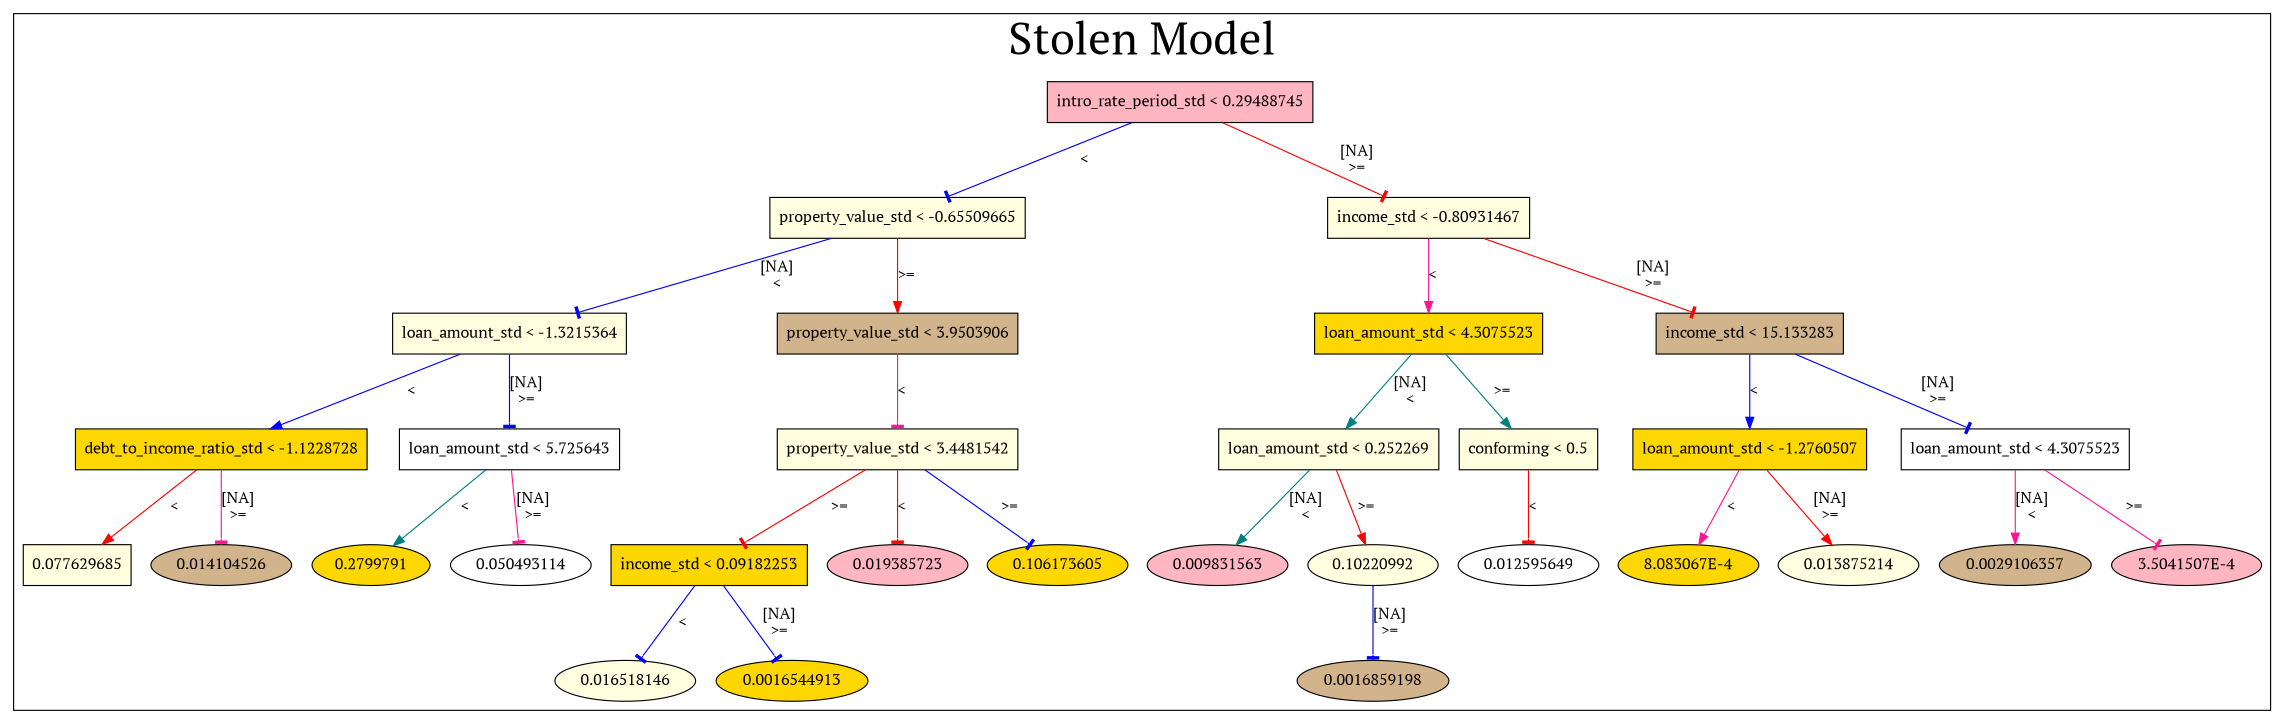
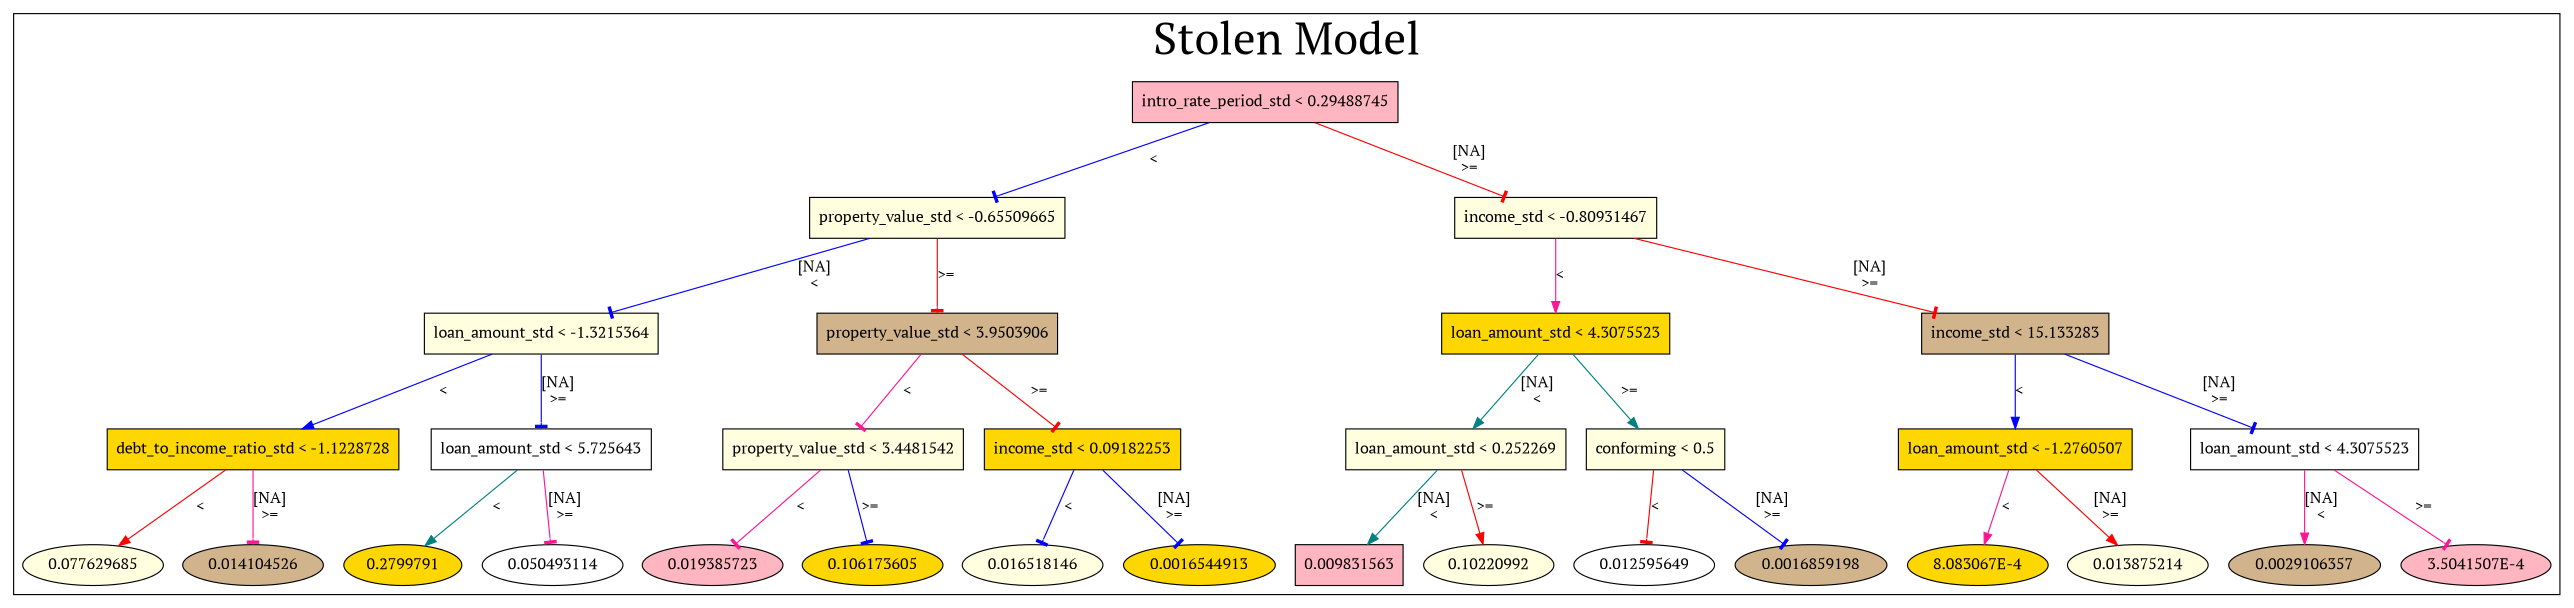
edge "property_value_std < -0.65509665" -> "property_value_std < 3.9503906": arrowhead normal -> tee
edge "property_value_std < 3.4481542" -> "0.019385723": color red -> deeppink
edge "property_value_std < 3.4481542" -> "income_std < 0.09182253": now "property_value_std < 3.9503906" -> "income_std < 0.09182253"
node "0.077629685": shape box -> ellipse
node "0.009831563": shape ellipse -> box
edge "0.10220992" -> "0.0016859198": now "conforming < 0.5" -> "0.0016859198"
